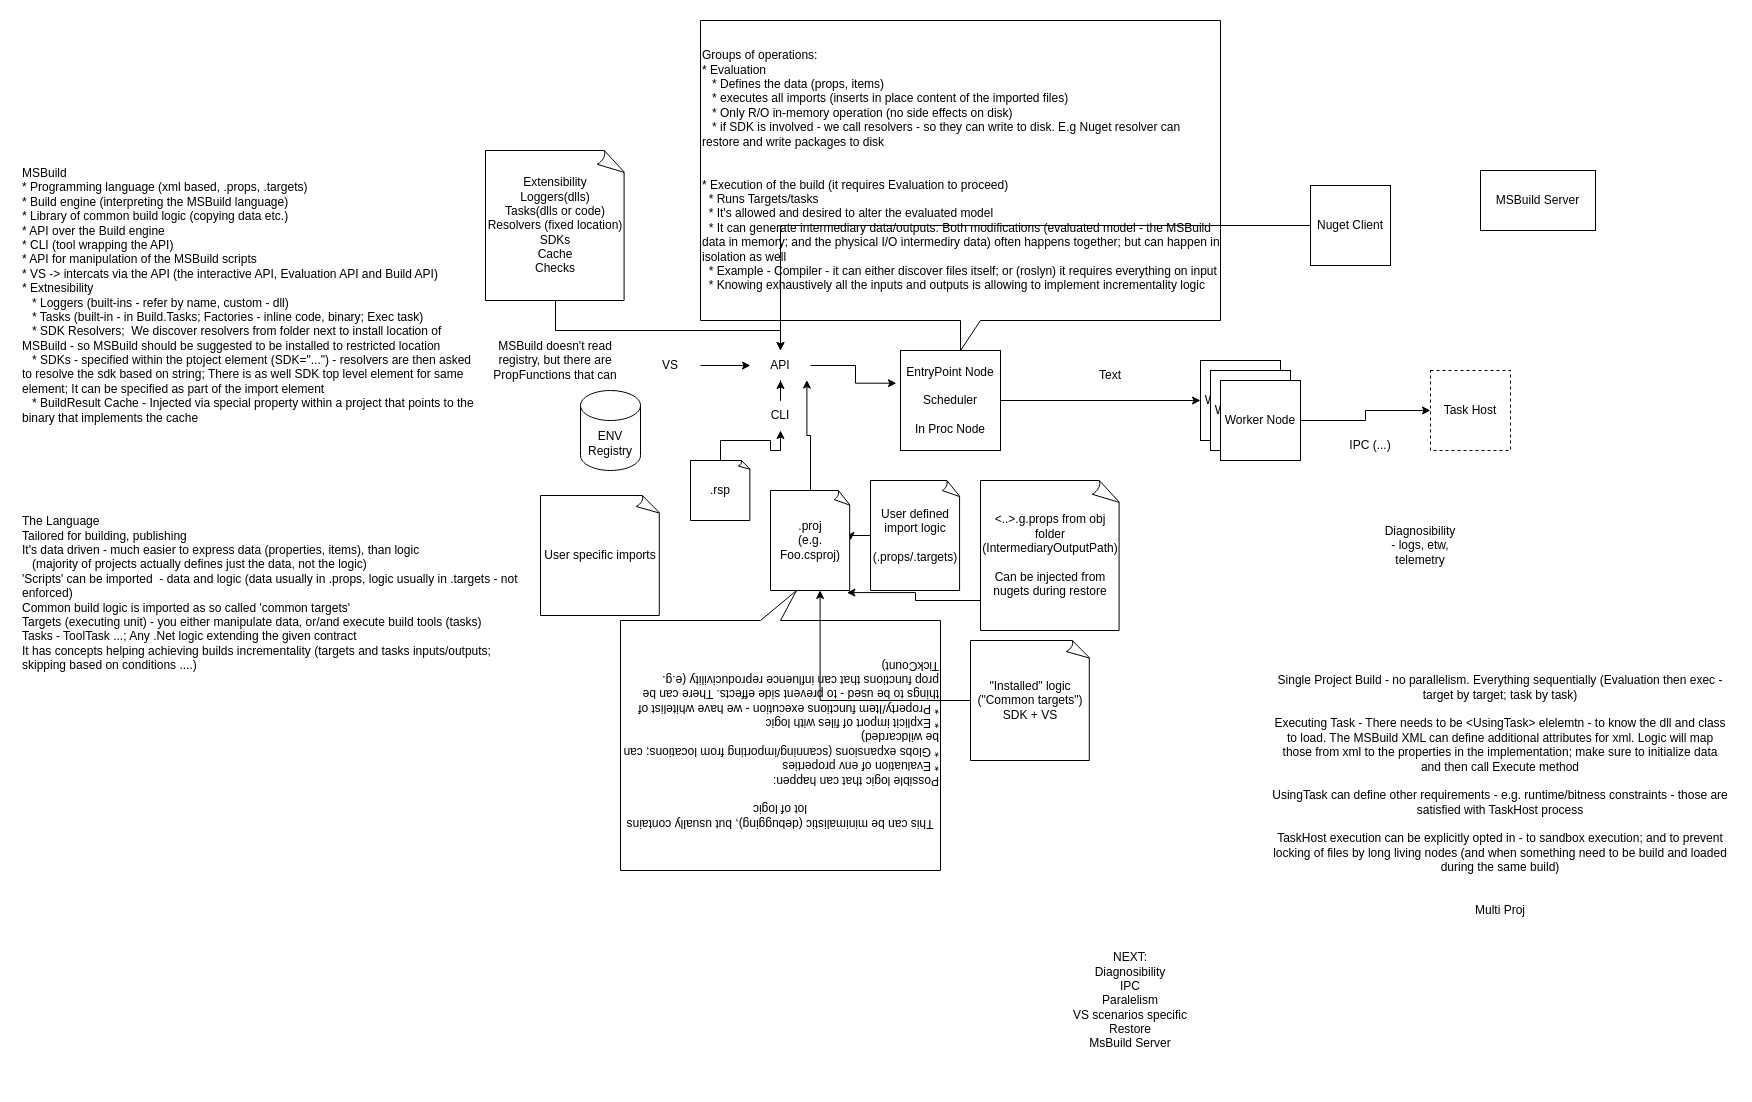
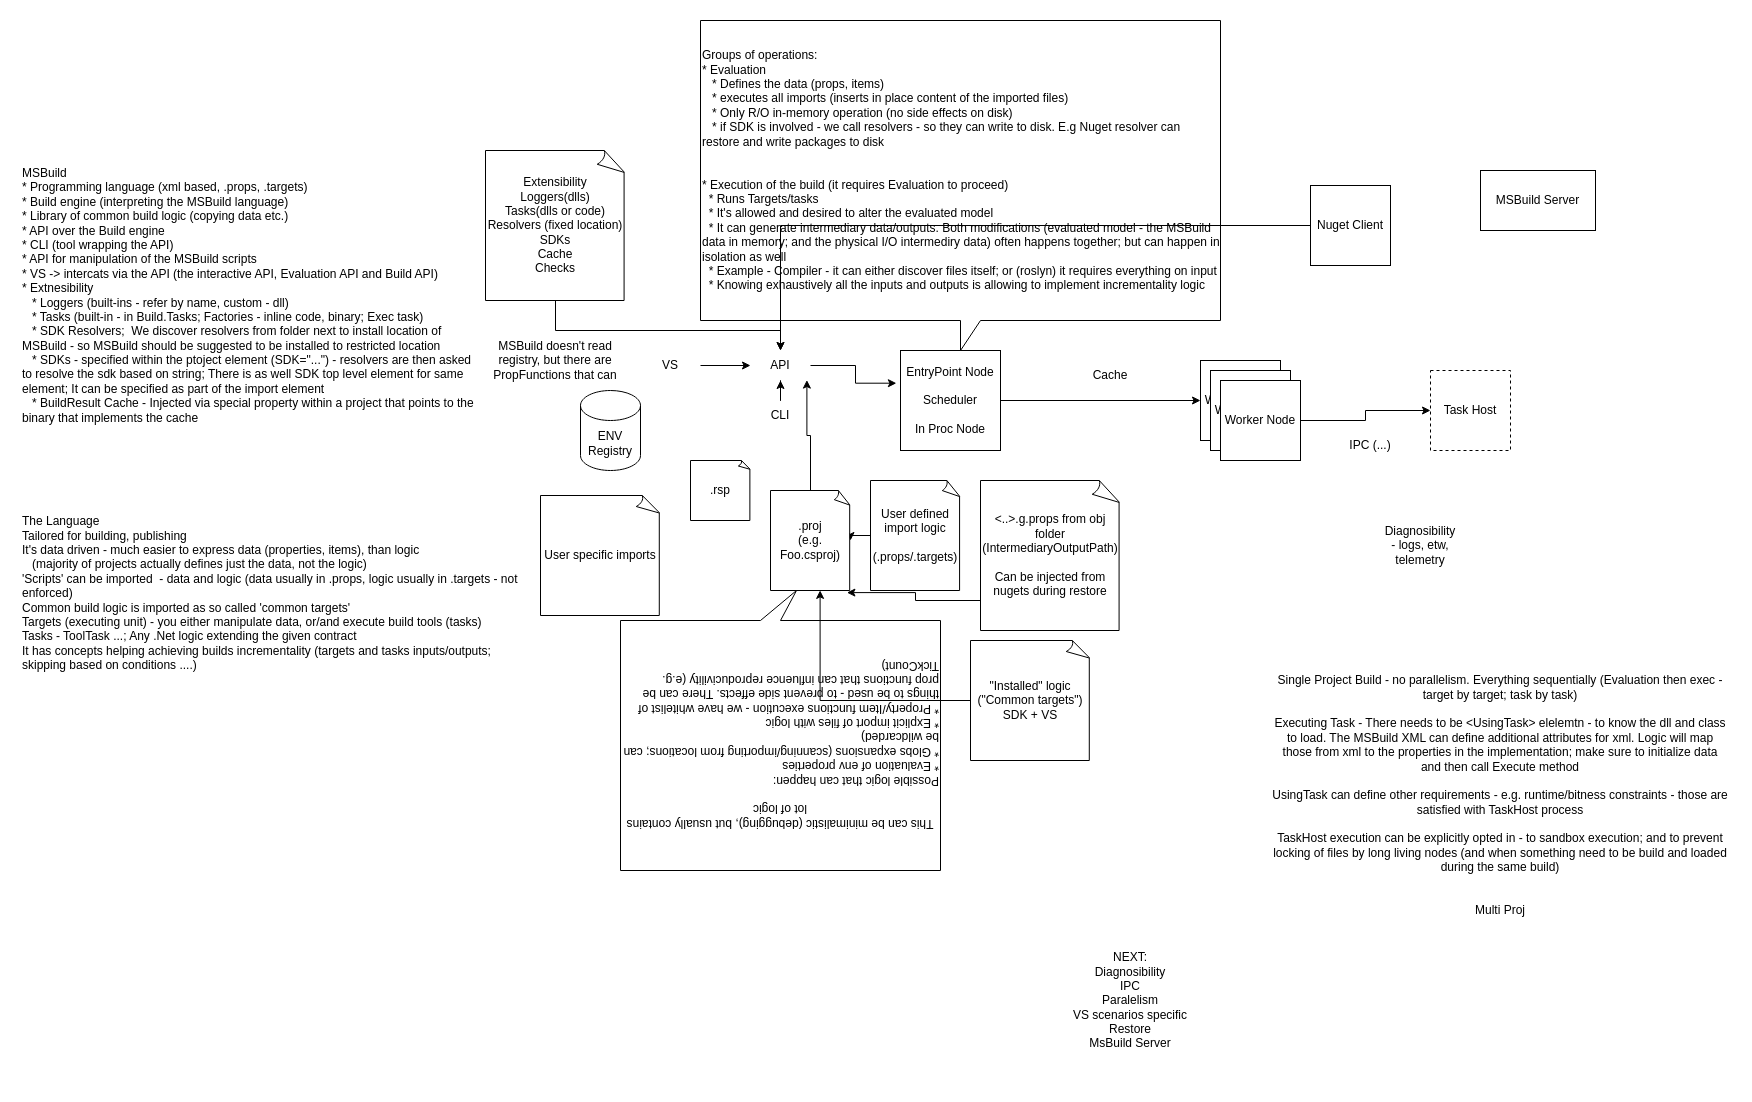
node "Text": label "Text" -> "Cache"
edge ".rsp" -> "CLI": removed
